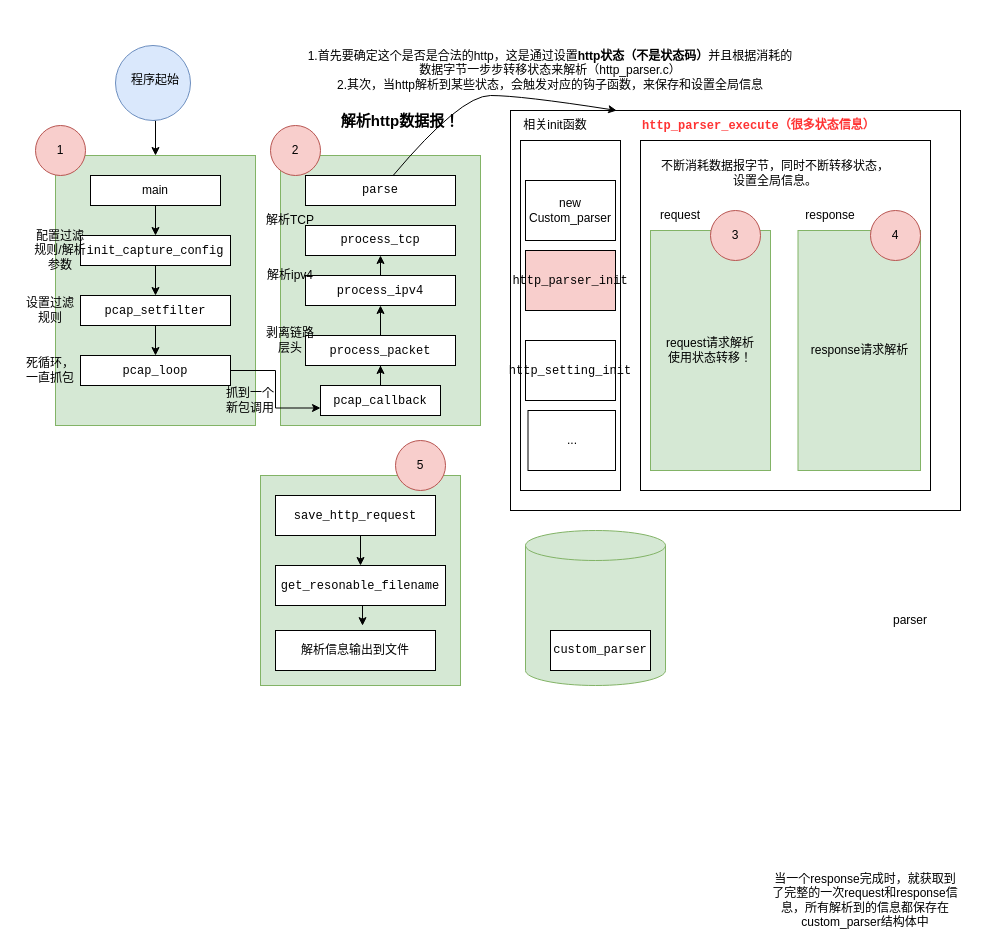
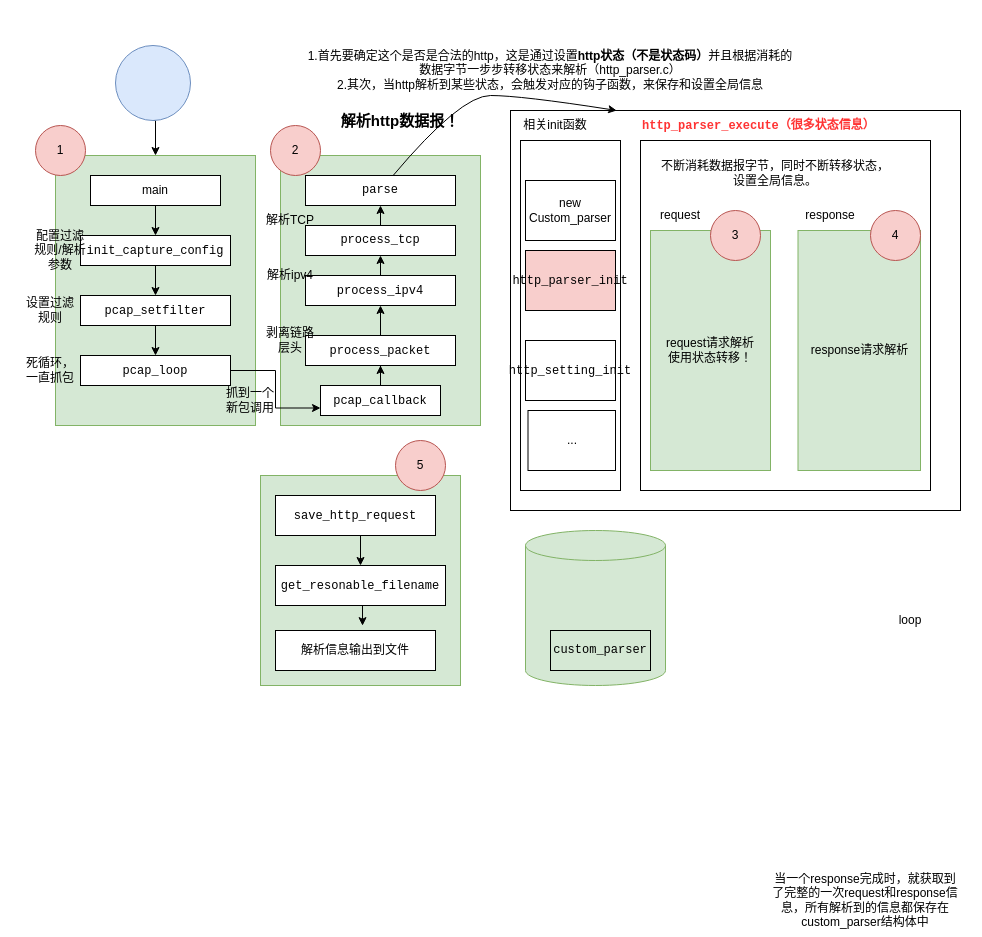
node "程序起始": removed
edge "process_tcp" -> "parse": added
node "parser": label "parser" -> "loop"
node "custom_parser": fillcolor #ffffff -> #d5e8d4
